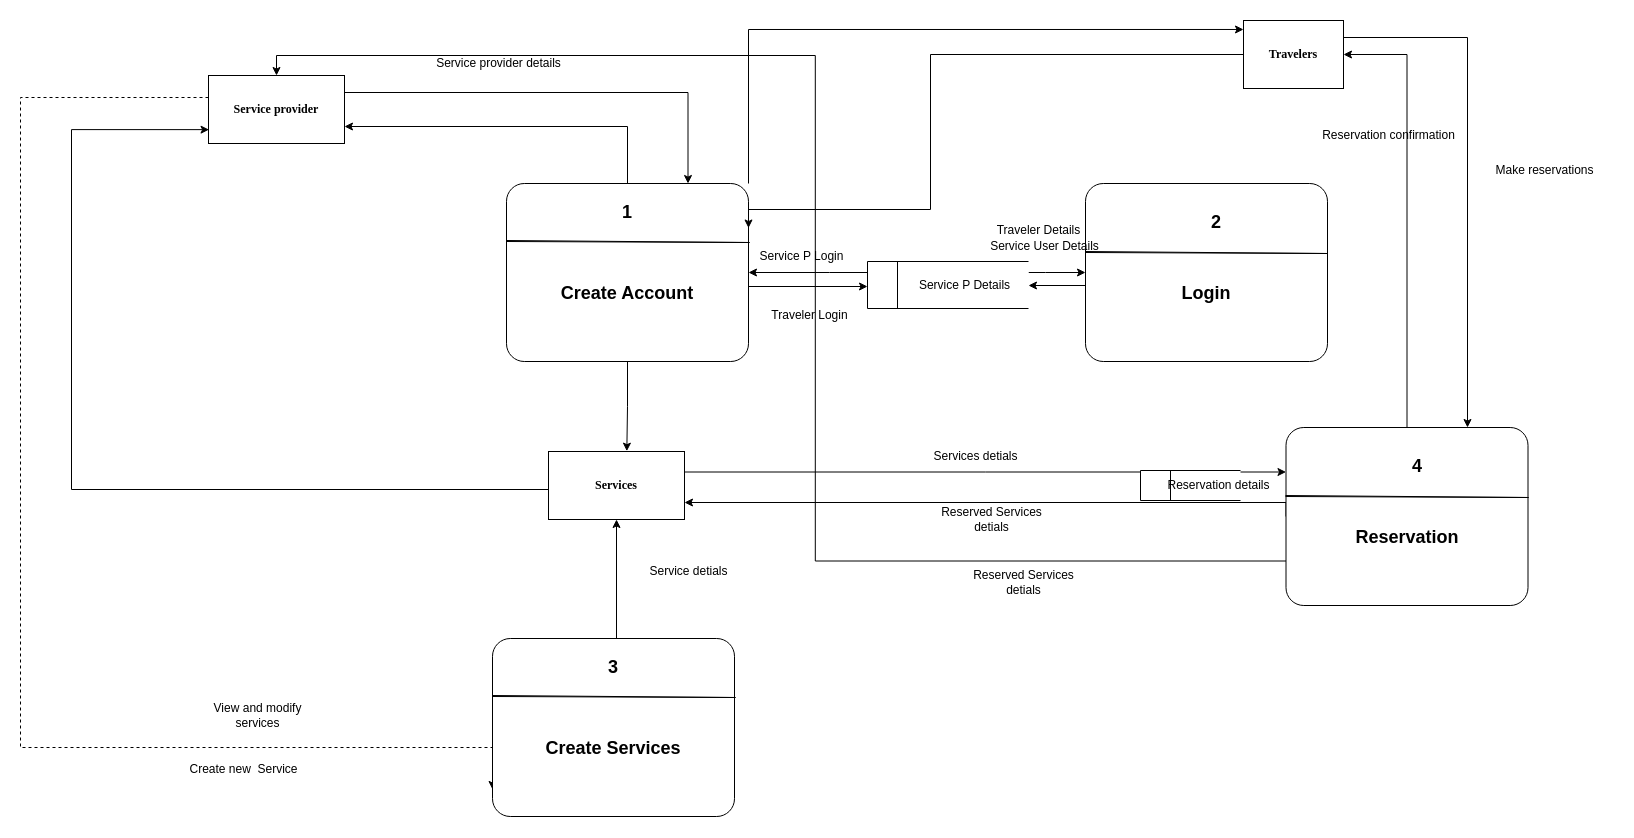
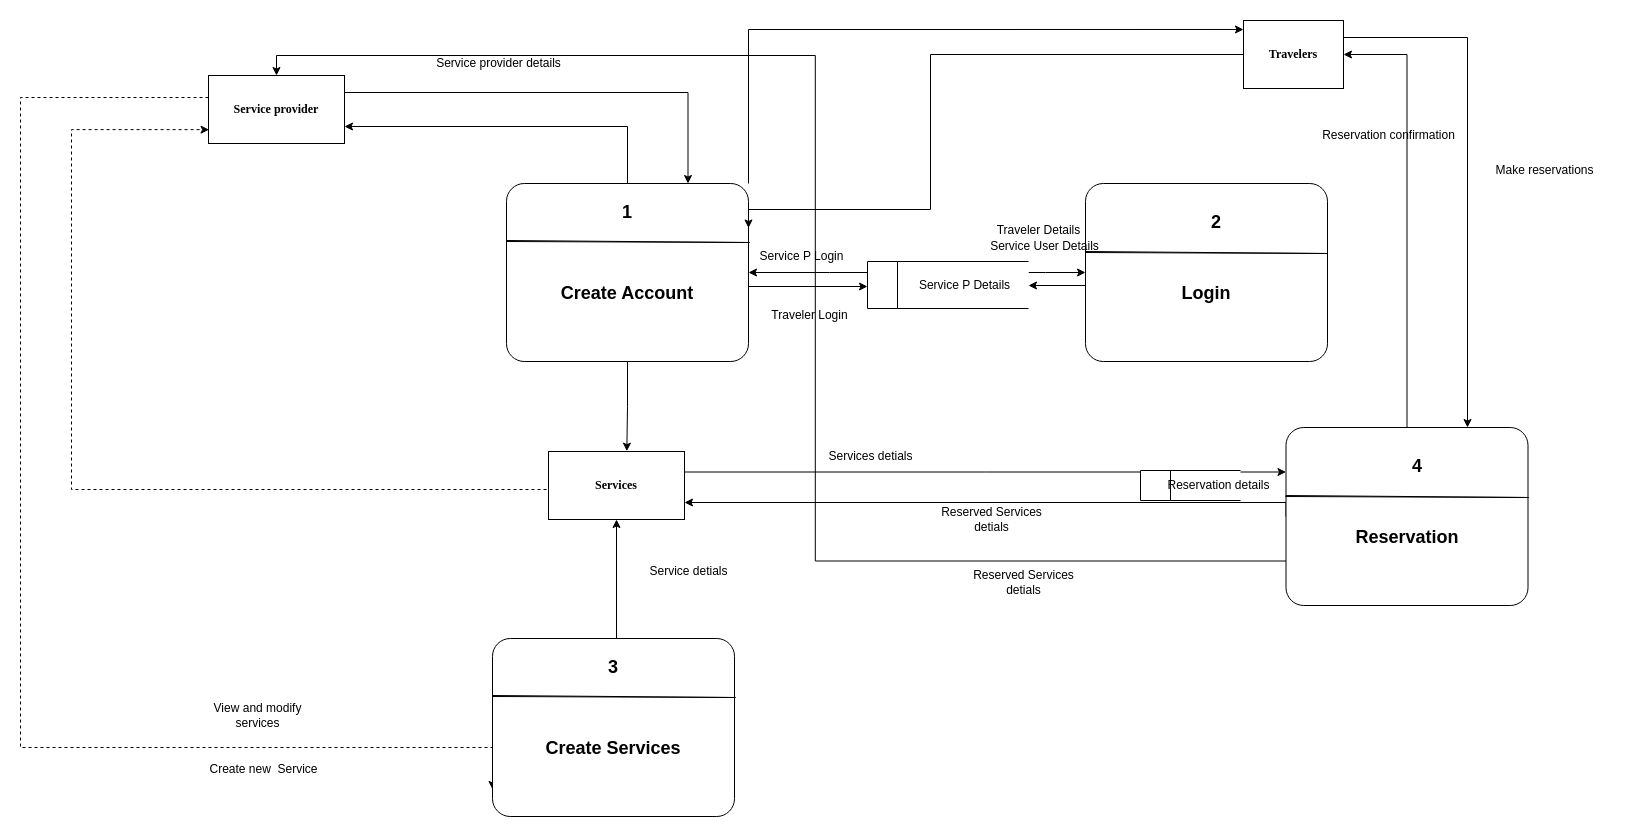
node "Services detials": moved (976, 457) -> (871, 457)
edge "Services" -> "Service provider": style solid -> dashed
node "Create new Service": moved (244, 770) -> (264, 770)
